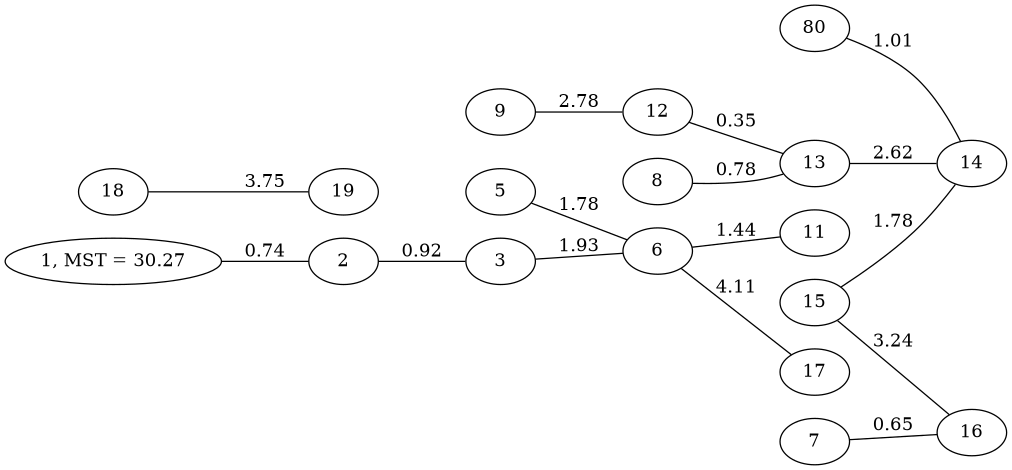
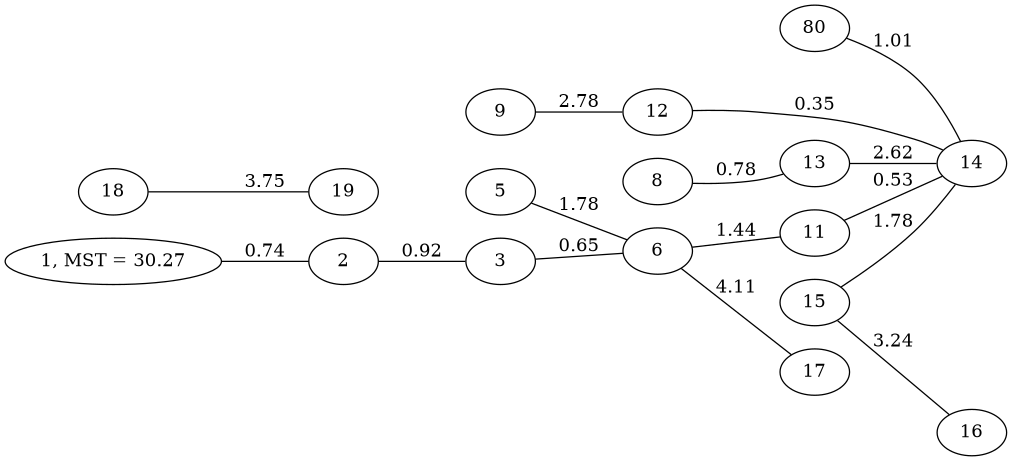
edge "12" -- "13": now "12" -- "14"
edge "14" -- "11": added, label "0.53"
edge "6" -- "3": label "1.93" -> "0.65"
node "7": removed
